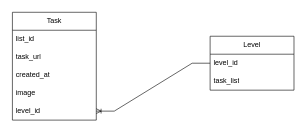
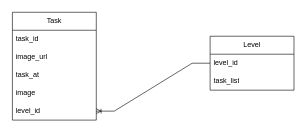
node "list_id": label "list_id" -> "task_id"
node "task_url": label "task_url" -> "image_url"
node "created_at": label "created_at" -> "task_at"
